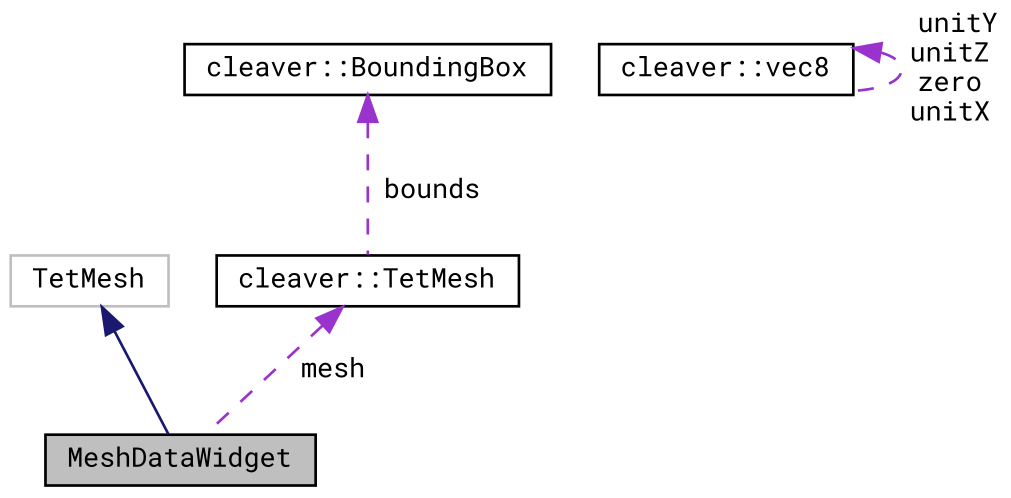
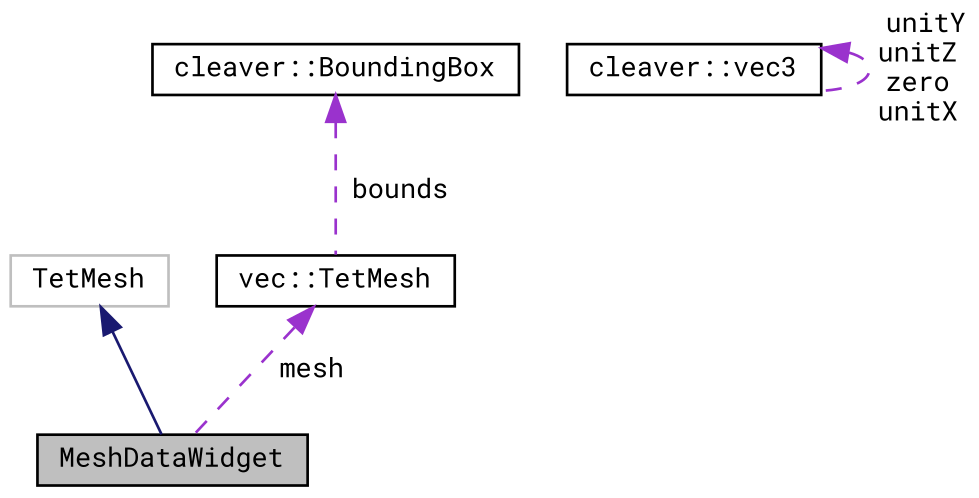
node "cleaver::vec8": label "cleaver::vec8" -> "cleaver::vec3"
node "cleaver::TetMesh": label "cleaver::TetMesh" -> "vec::TetMesh"
